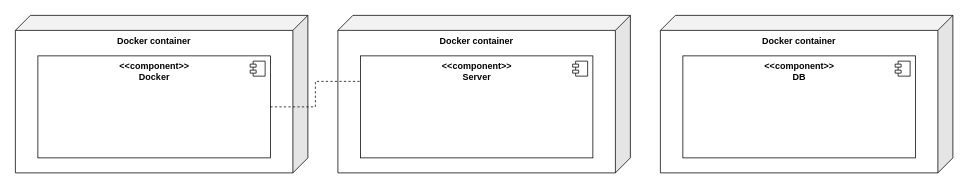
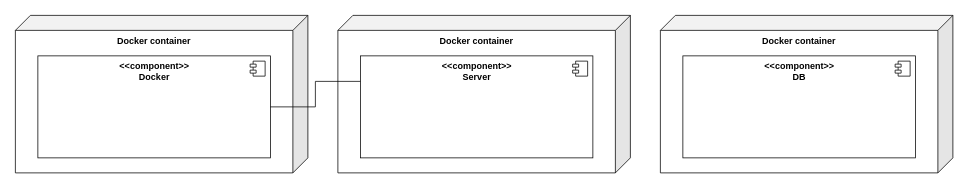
edge "<<component>> Docker" -- "<<component>> Server": style dashed -> solid
